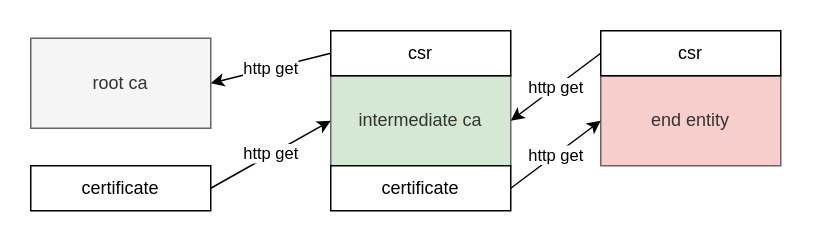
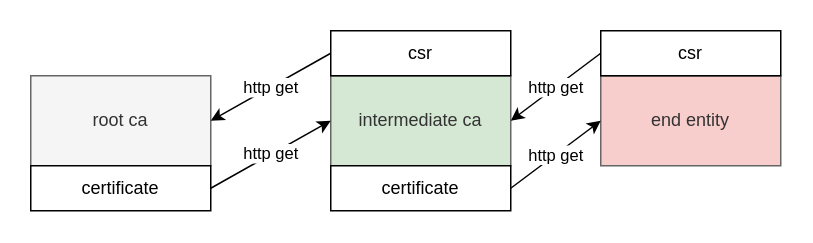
node "root ca": moved (121, 83) -> (121, 121)
